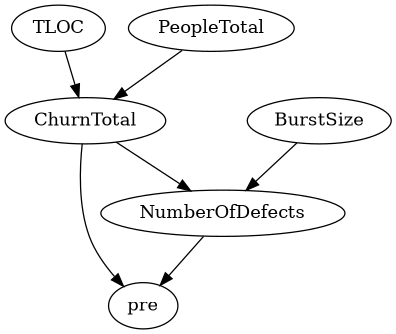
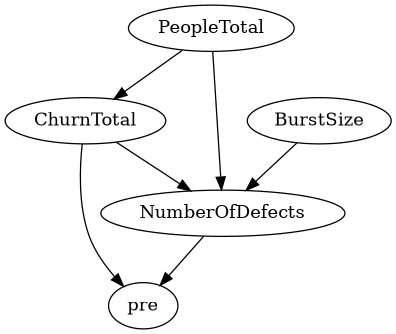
node "TLOC": removed
edge "PeopleTotal" -> "NumberOfDefects": added
